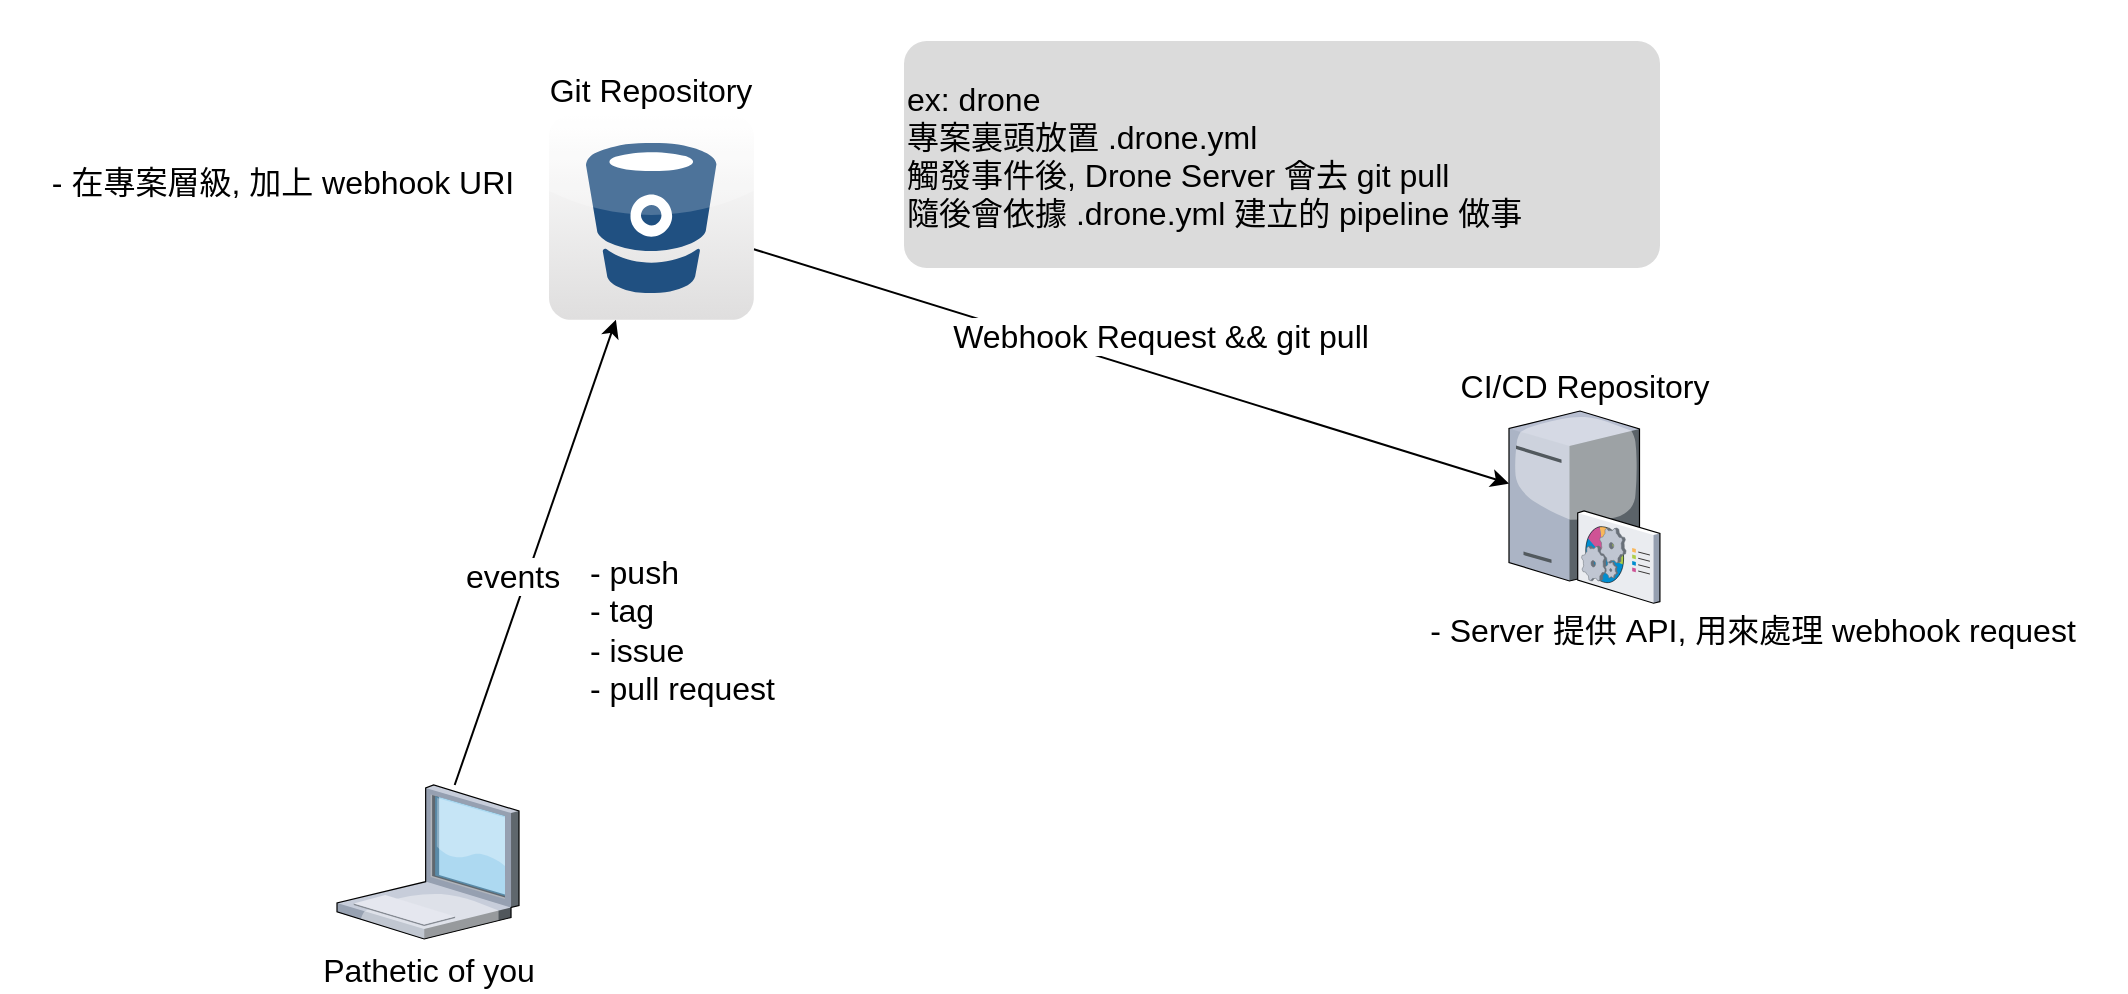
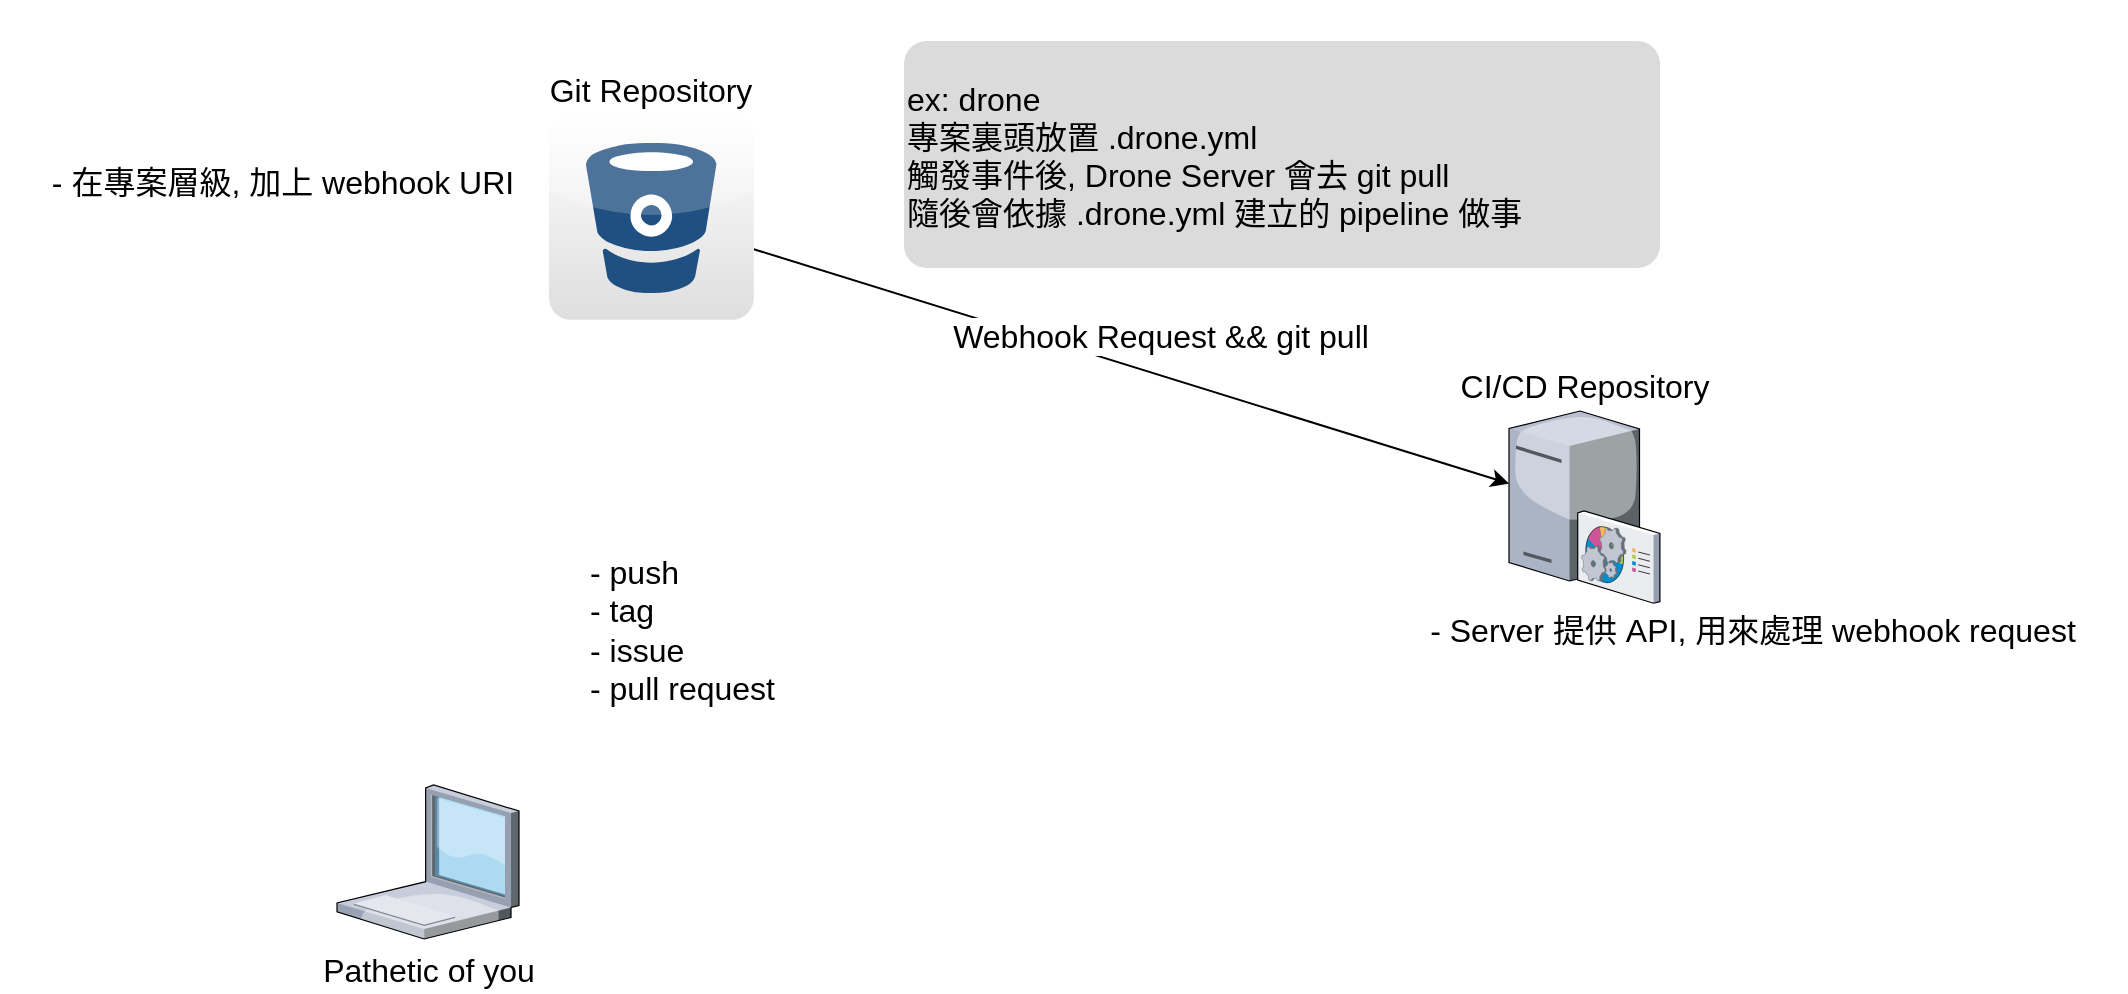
edge "Pathetic of you" -> "Git Repository": removed, label "events"
